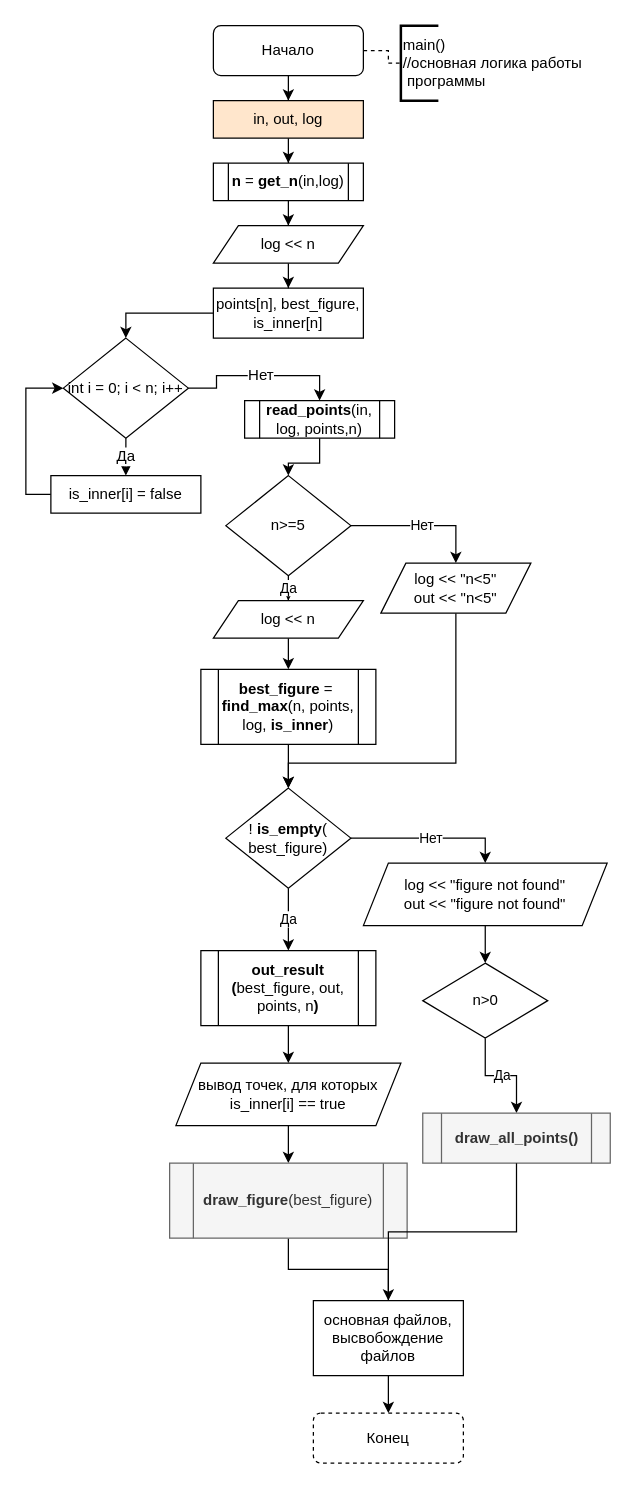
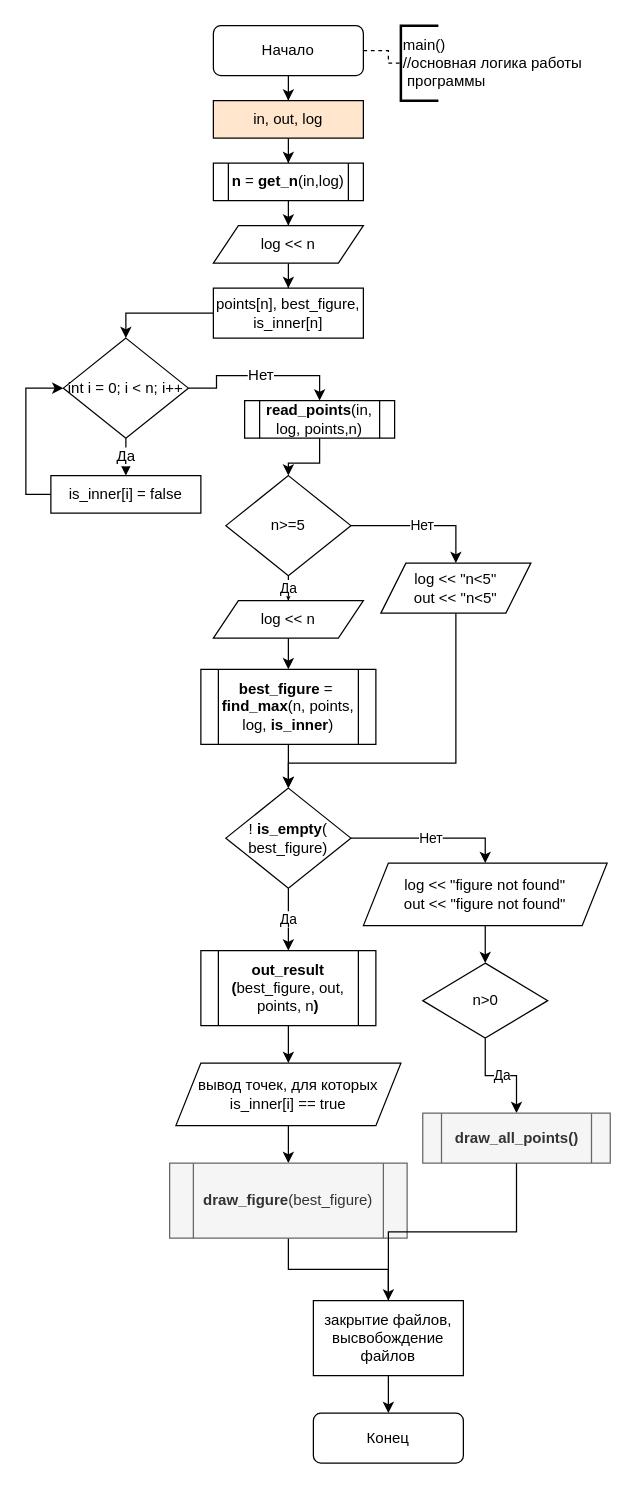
node "основная файлов, высвобождение файлов": label "основная файлов, высвобождение файлов" -> "закрытие файлов, высвобождение файлов"
node "Конец": style dashed -> solid
